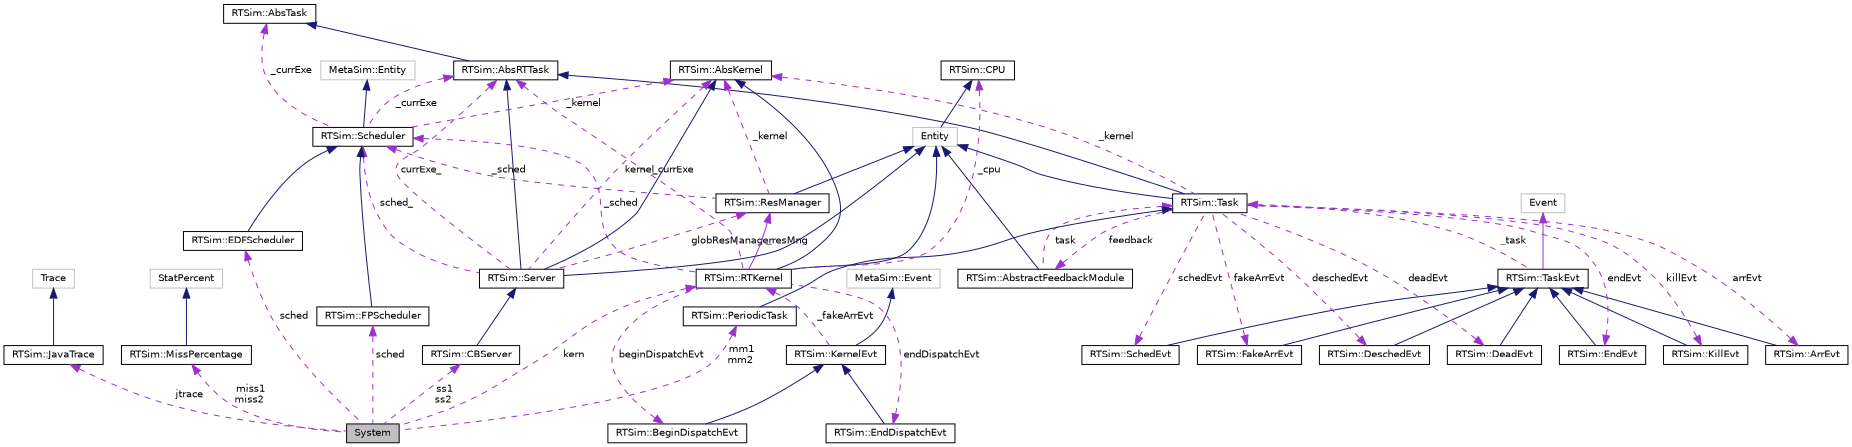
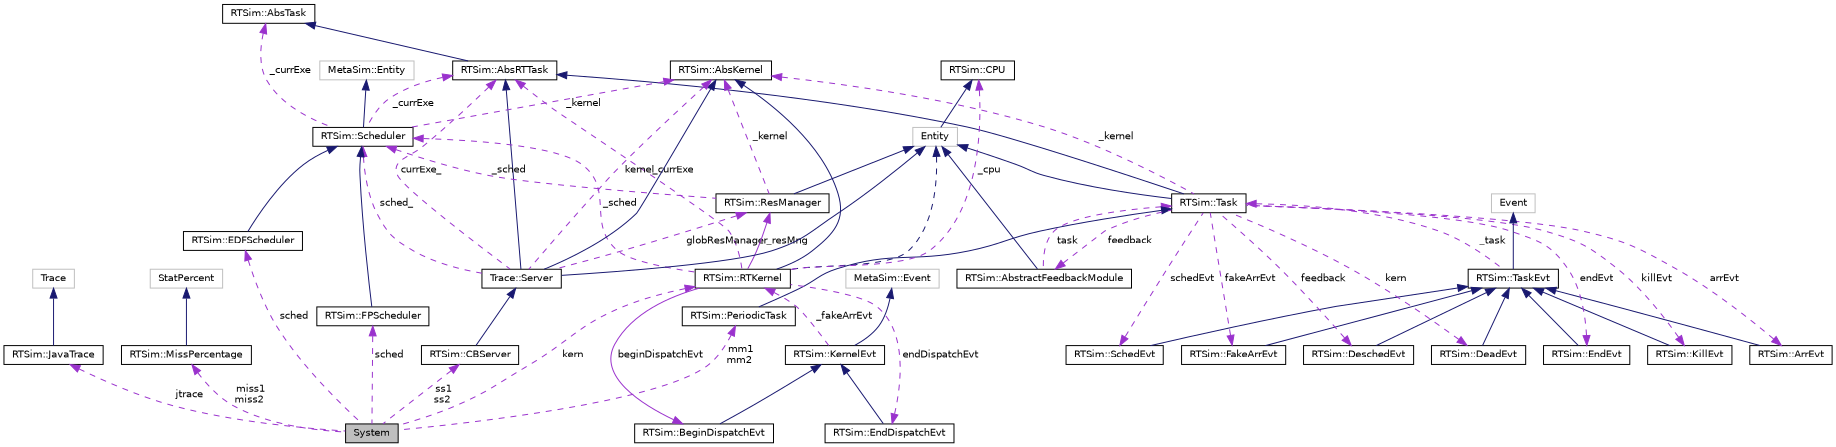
edge "RTSim::TaskEvt" -> "Event": color darkorchid3 -> midnightblue
edge "RTSim::RTKernel" -> "Entity": style solid -> dashed
node "RTSim::Server": label "RTSim::Server" -> "Trace::Server"
edge "RTSim::Task" -> "RTSim::DeschedEvt": label " deschedEvt" -> " feedback"
edge "RTSim::Task" -> "RTSim::DeadEvt": label " deadEvt" -> " kern"
edge "RTSim::RTKernel" -> "RTSim::BeginDispatchEvt": style dashed -> solid
